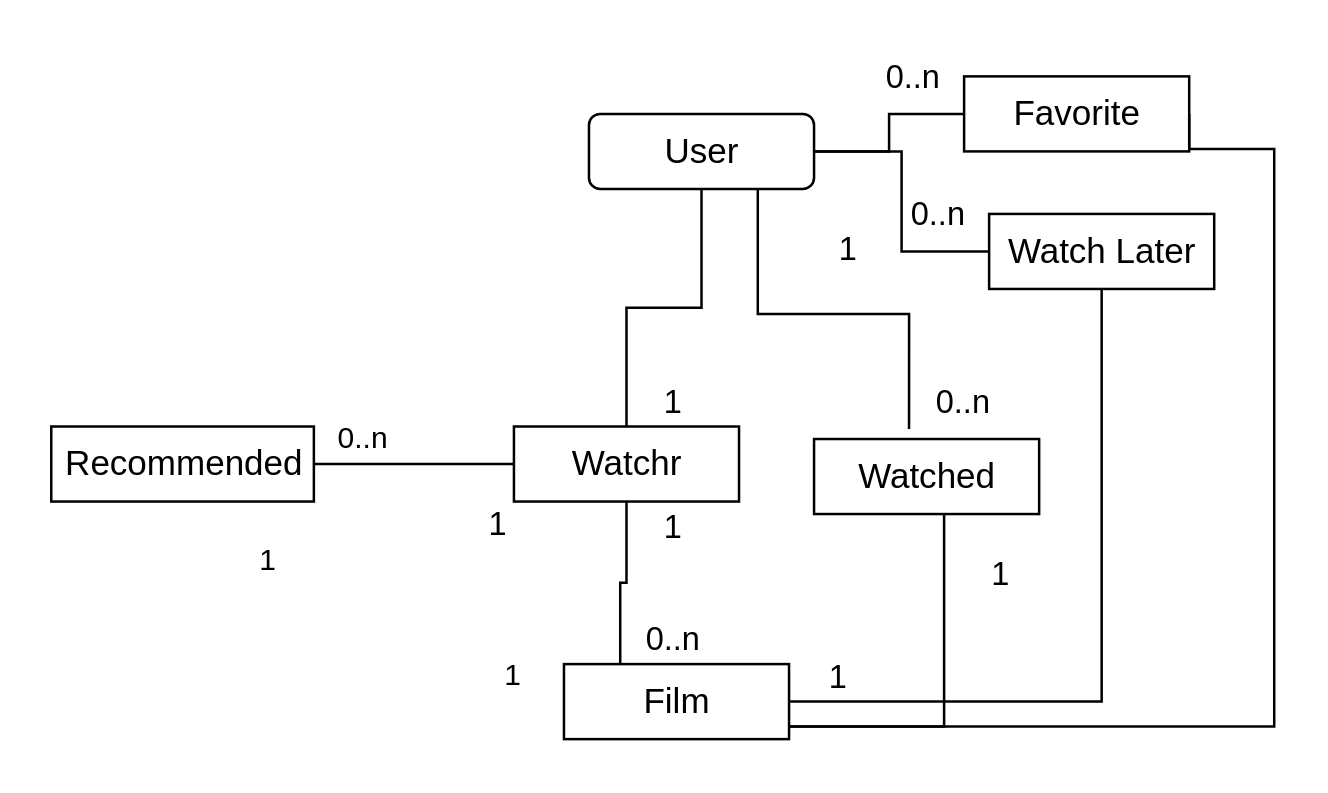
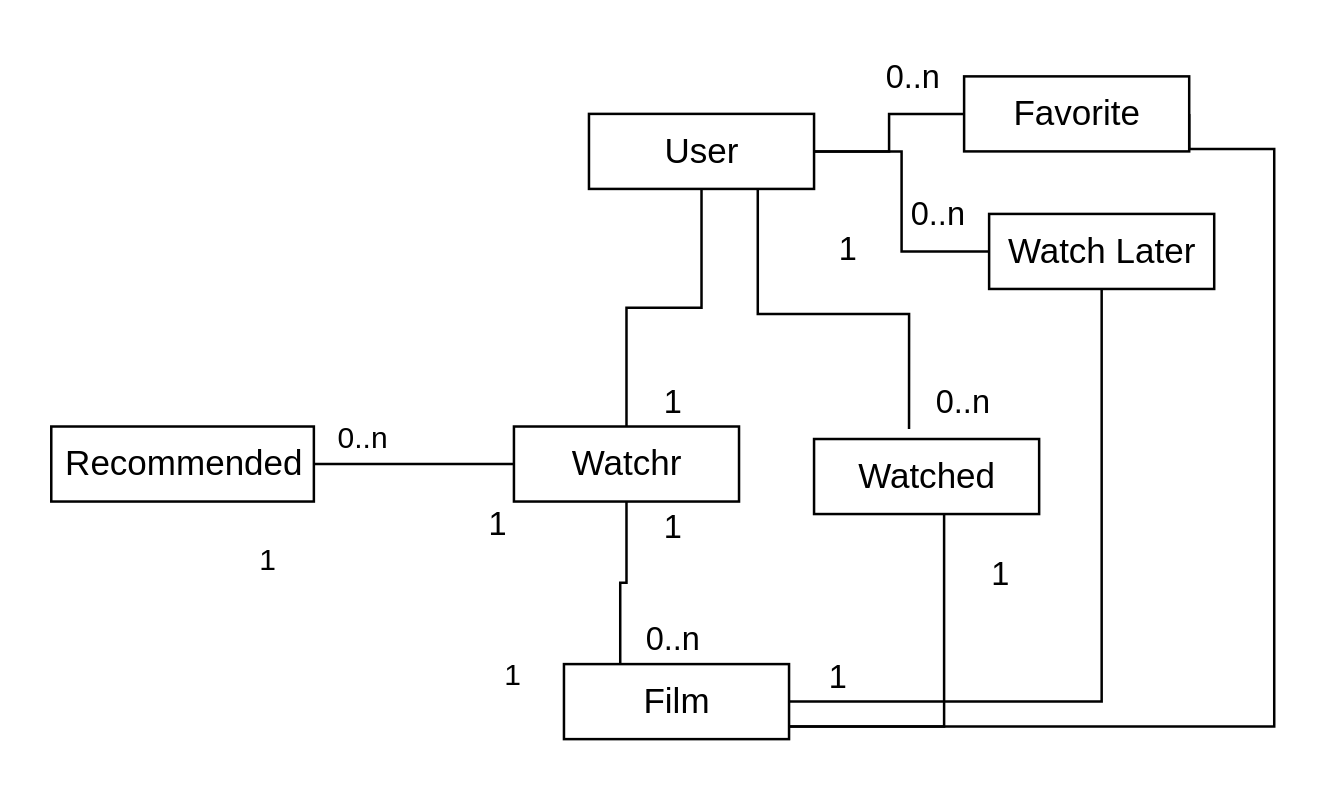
node "User": shape rounded rectangle -> rectangle
